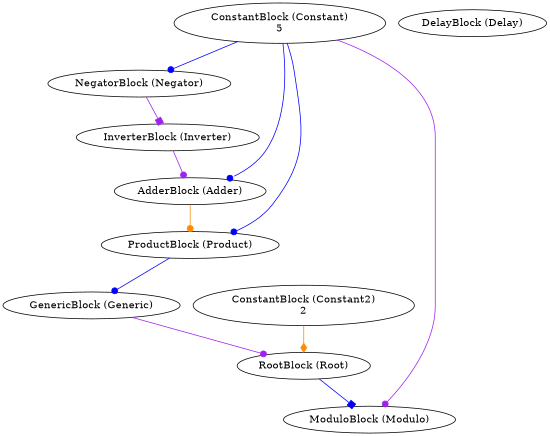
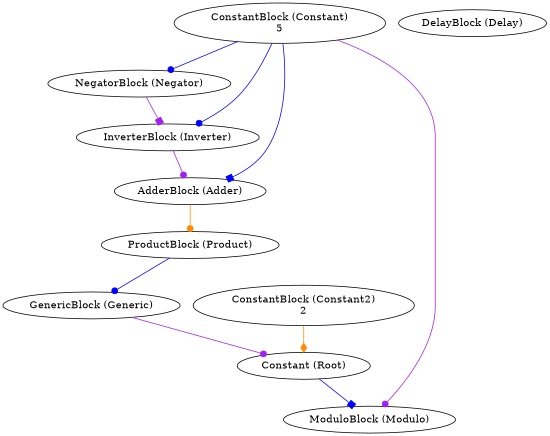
edge "ConstantBlock (Constant) 5" -> "AdderBlock (Adder)": arrowhead dot -> box
edge "ConstantBlock (Constant) 5" -> "ProductBlock (Product)": now "ConstantBlock (Constant) 5" -> "InverterBlock (Inverter)"
node "RootBlock (Root)": label "RootBlock (Root)" -> "Constant (Root)"
